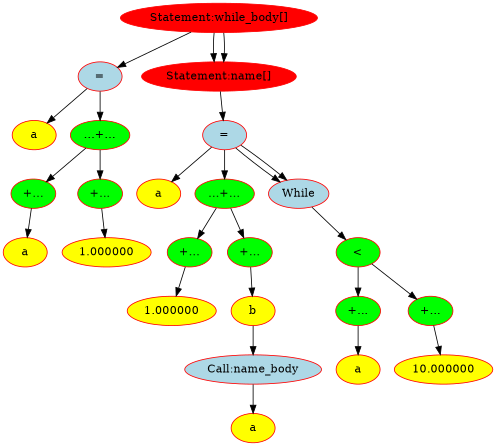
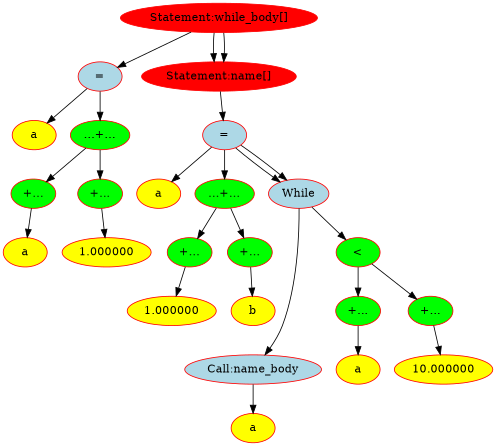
edge "b" -> "Call:name_body": now "While" -> "Call:name_body"
